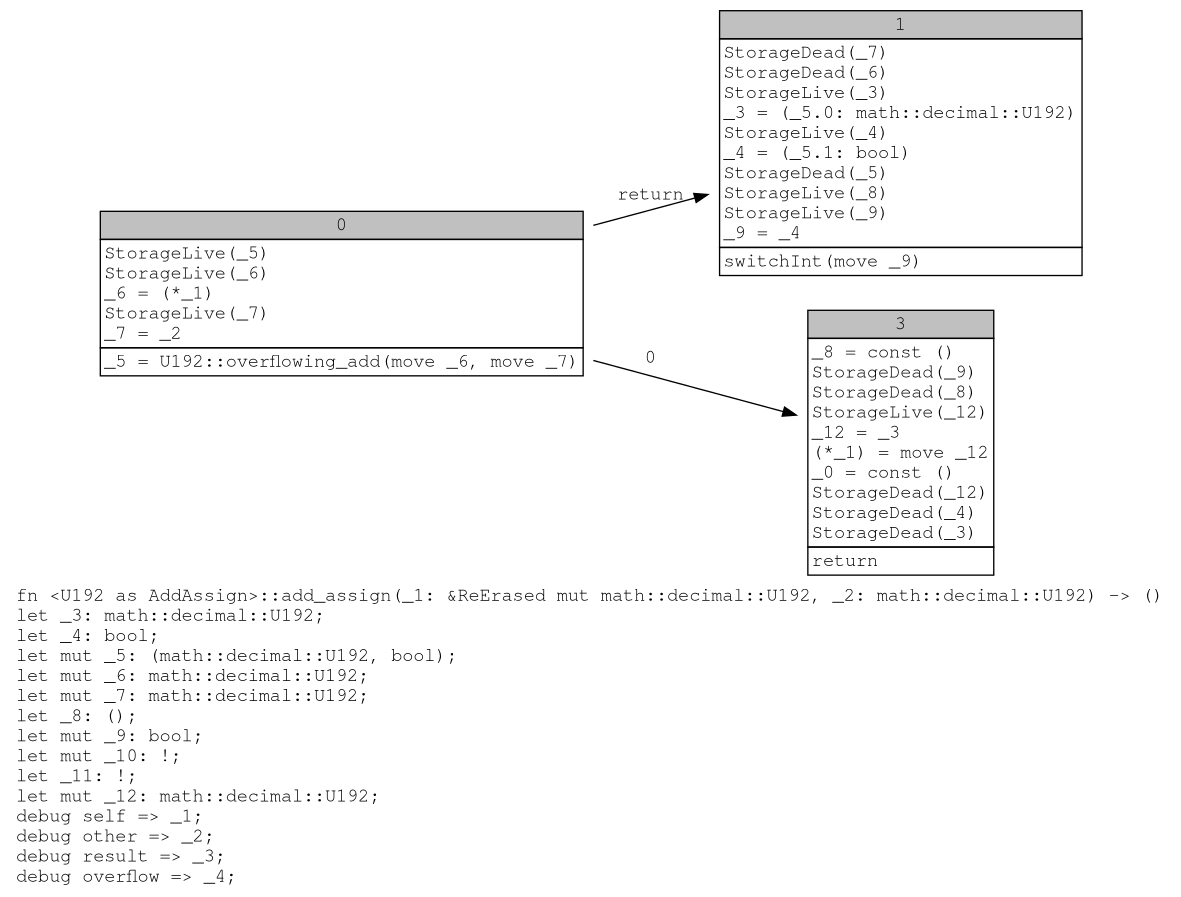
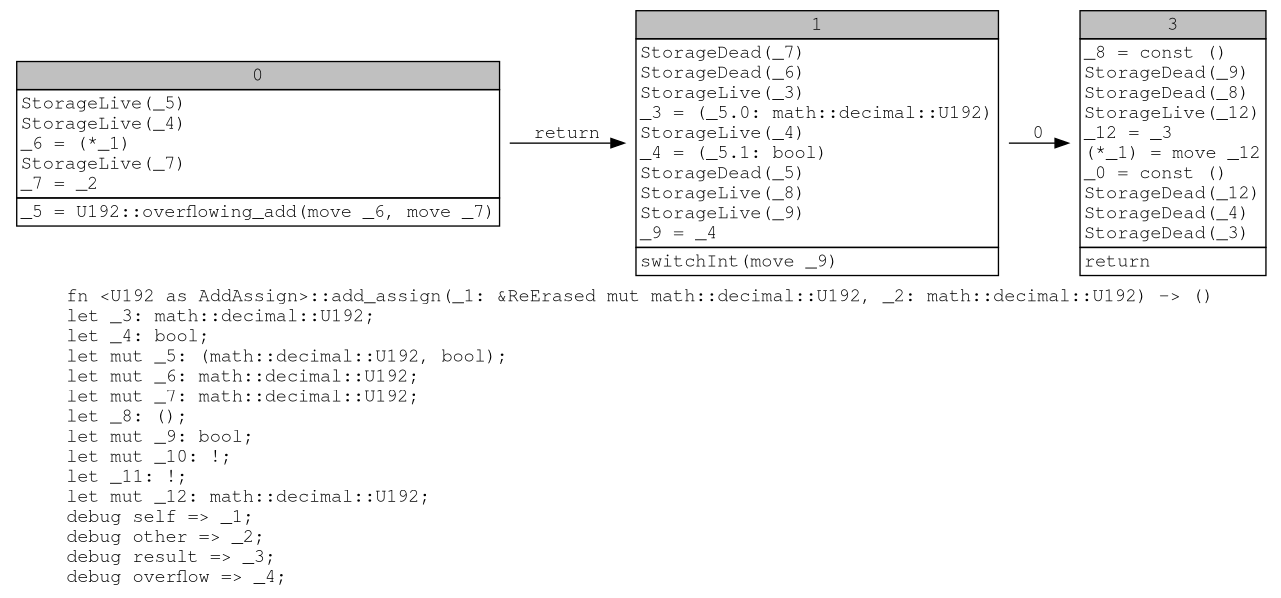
node "0": text "StorageLive(_6)" -> "StorageLive(_4)"
edge "0" -> "3": now "1" -> "3"
